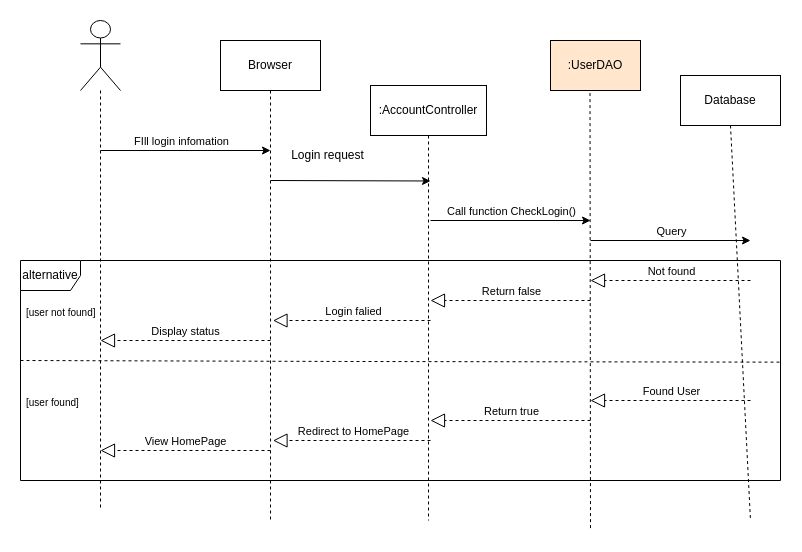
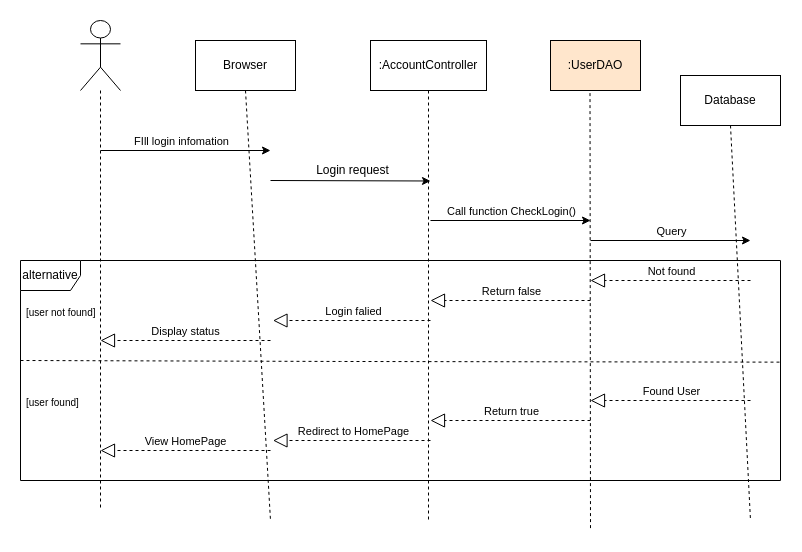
node "Browser": moved (271, 66) -> (246, 66)
node ":AccountController": moved (429, 111) -> (429, 66)
node "Login request": moved (328, 156) -> (353, 171)
